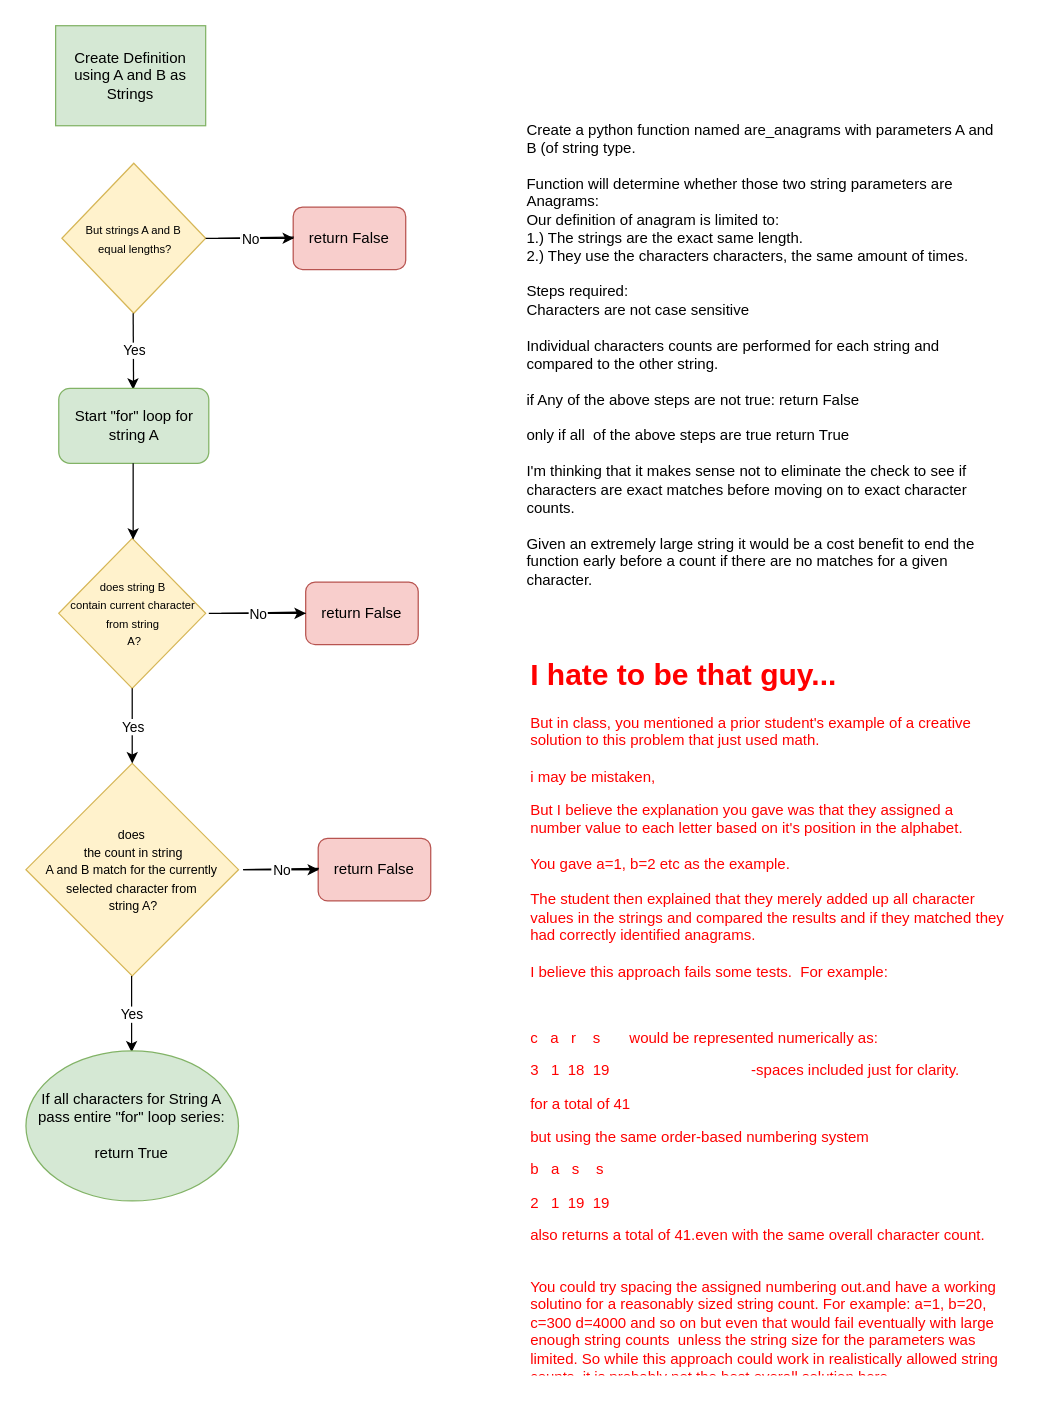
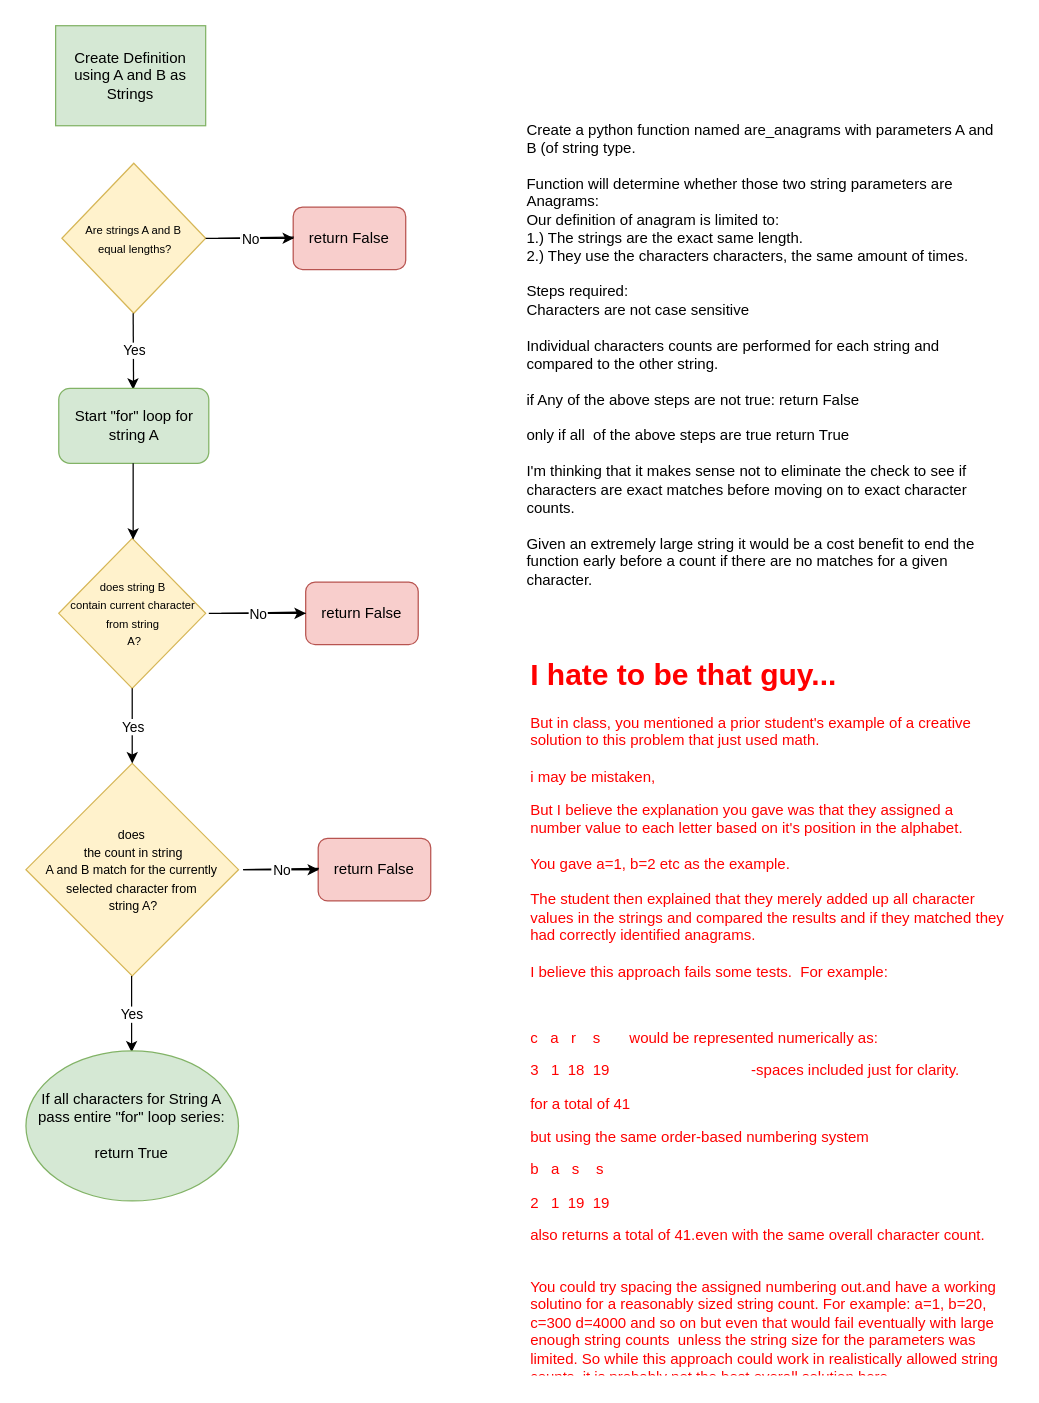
node "But strings A and B equal lengths?": label "But strings A and B equal lengths?" -> "Are strings A and B equal lengths?"
